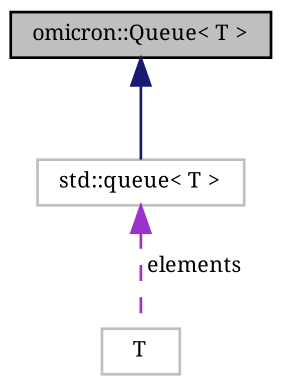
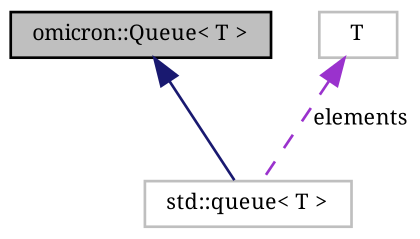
edge "T" -> "std::queue< T >": reversed
